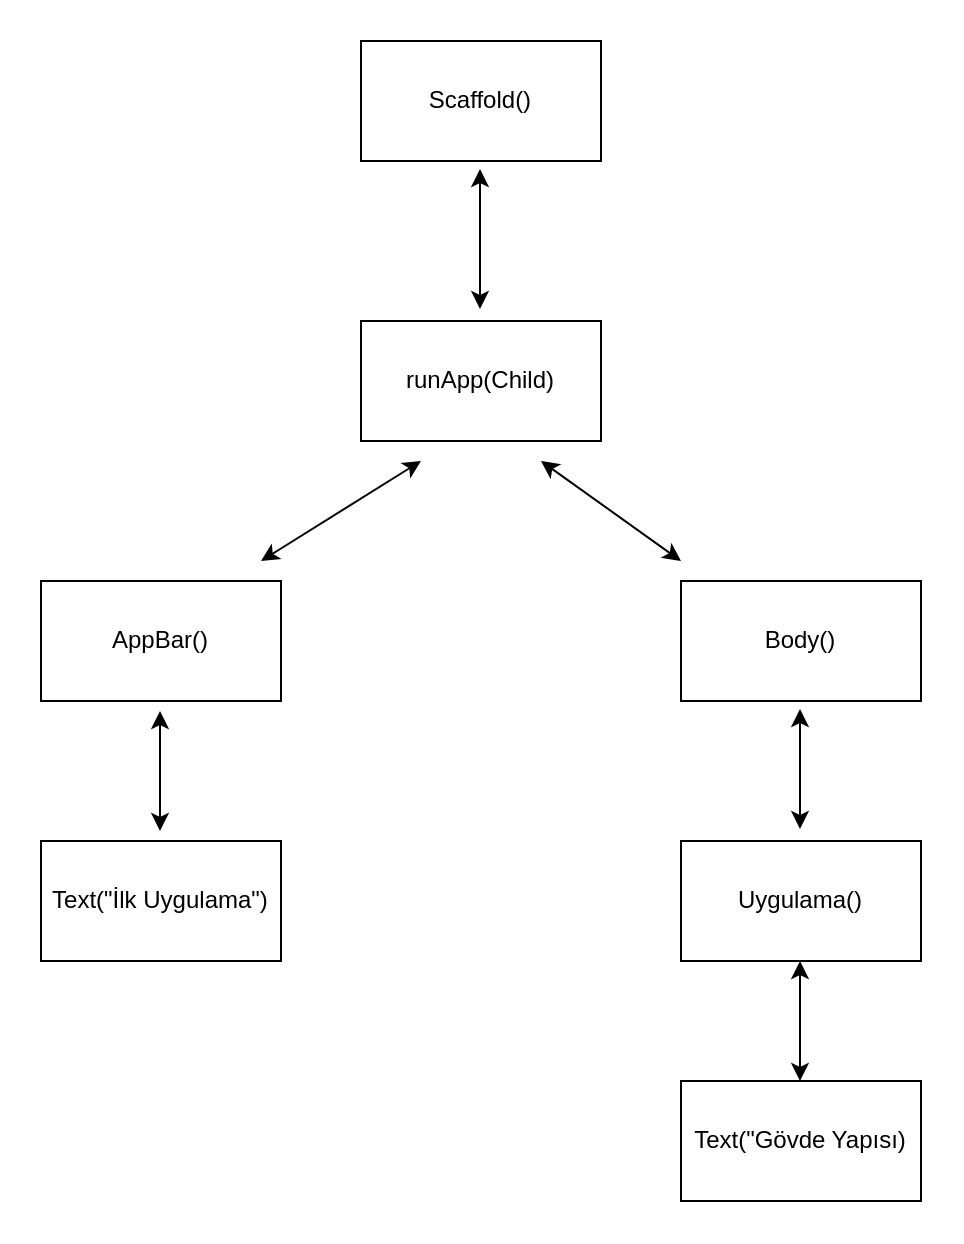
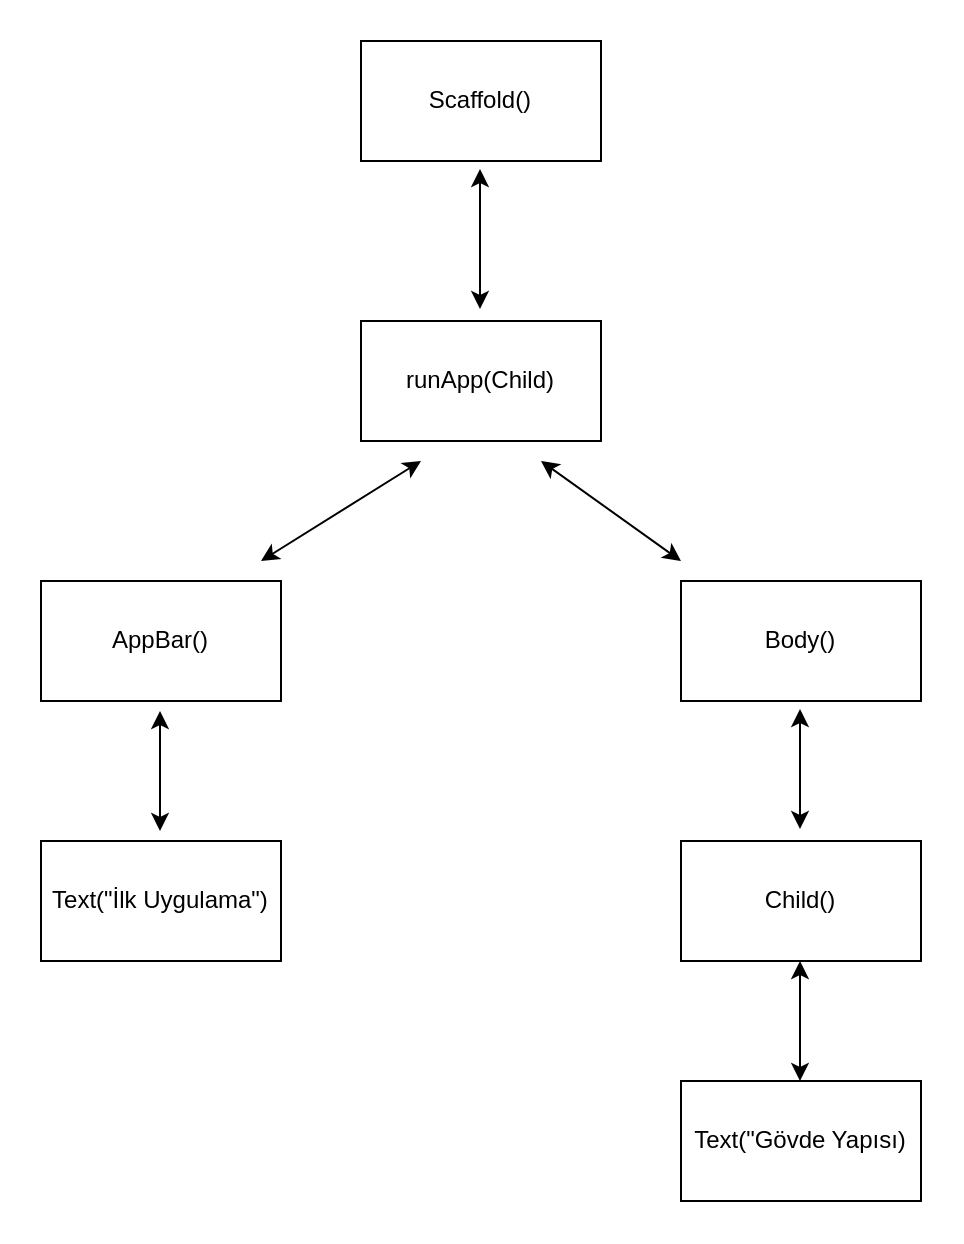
node "Uygulama()": label "Uygulama()" -> "Child()"
